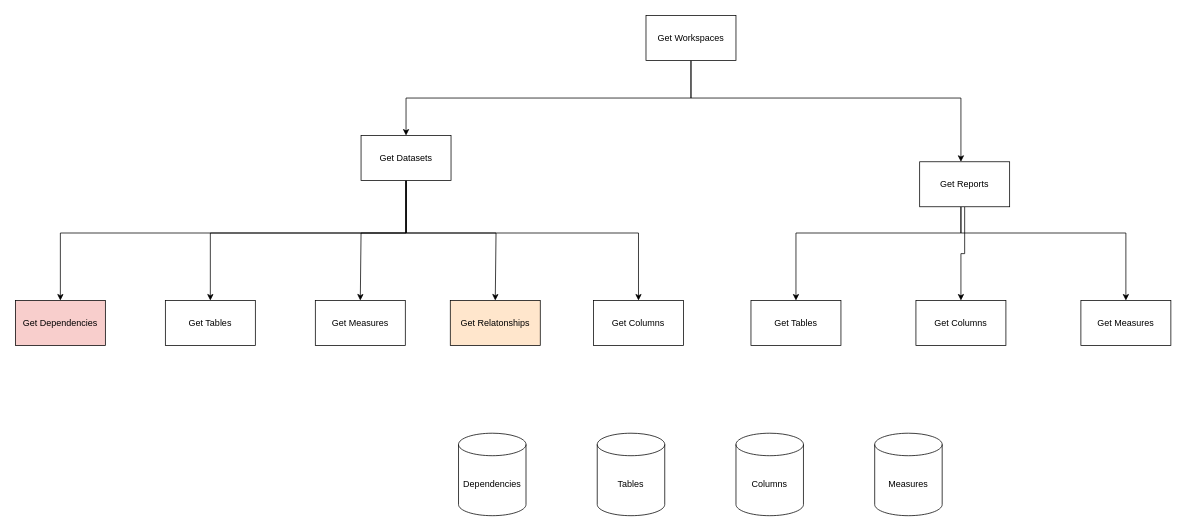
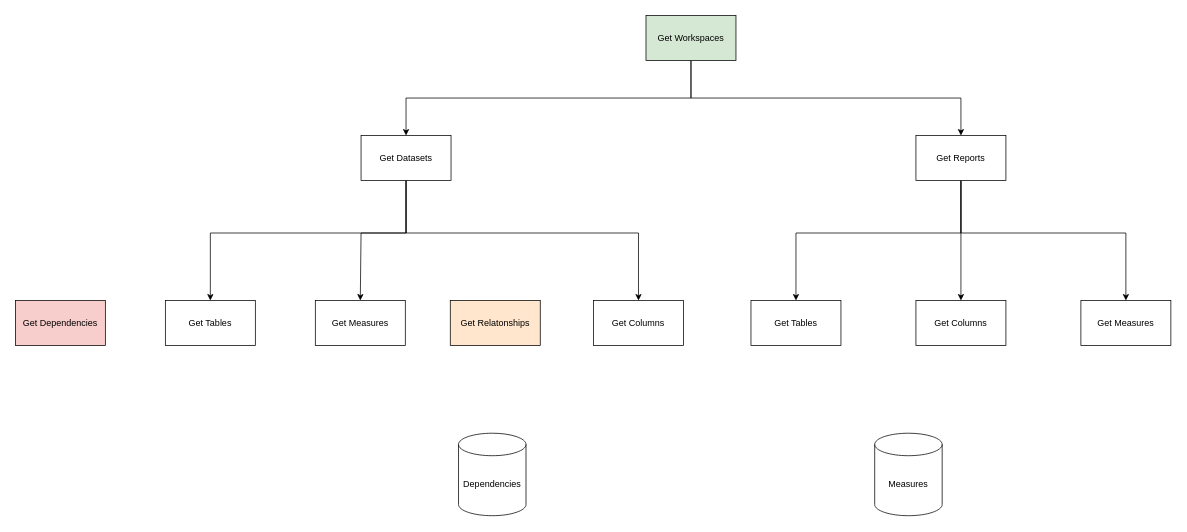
node "Get Workspaces": fillcolor #ffffff -> #d5e8d4
node "Get Reports": moved (965, 184) -> (961, 158)
edge "Get Datasets" -> "Get Dependencies": removed
edge "Get Datasets" -> "Get Relatonships": removed
node "Tables": removed
node "Columns": removed
